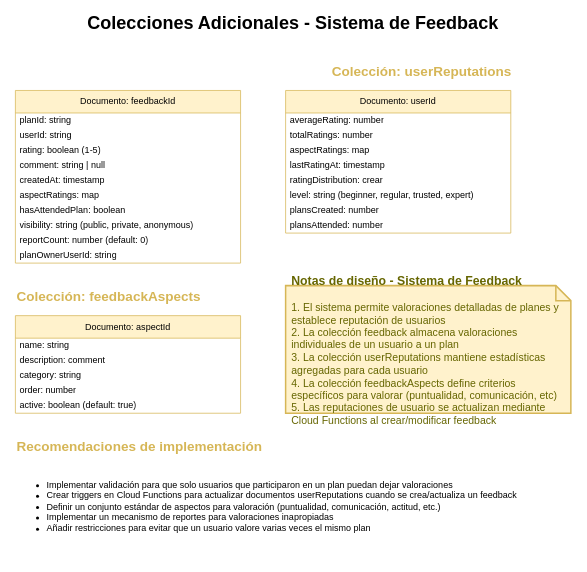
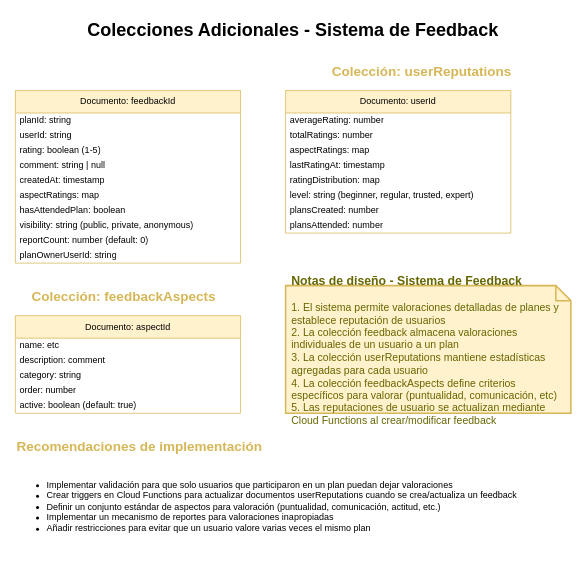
node "Colecciones Adicionales - Sistema de Feedback": moved (293, 23) -> (293, 30)
node "ratingDistribution: crear": label "ratingDistribution: crear" -> "ratingDistribution: map"
node "Colección: feedbackAspects": moved (109, 297) -> (124, 297)
node "name: string": label "name: string" -> "name: etc"
